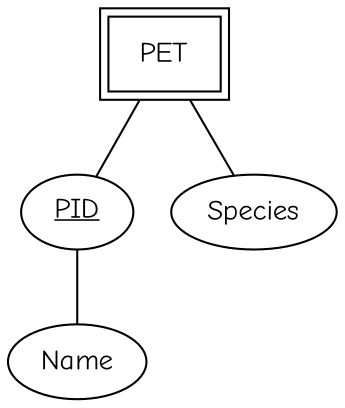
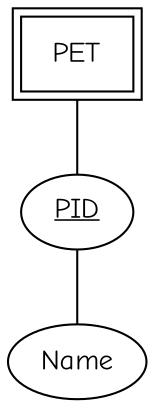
node "Species": removed
